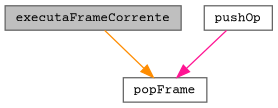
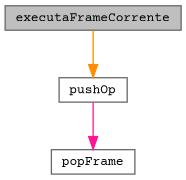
edge "executaFrameCorrente" -> "popFrame": now "executaFrameCorrente" -> "pushOp"
